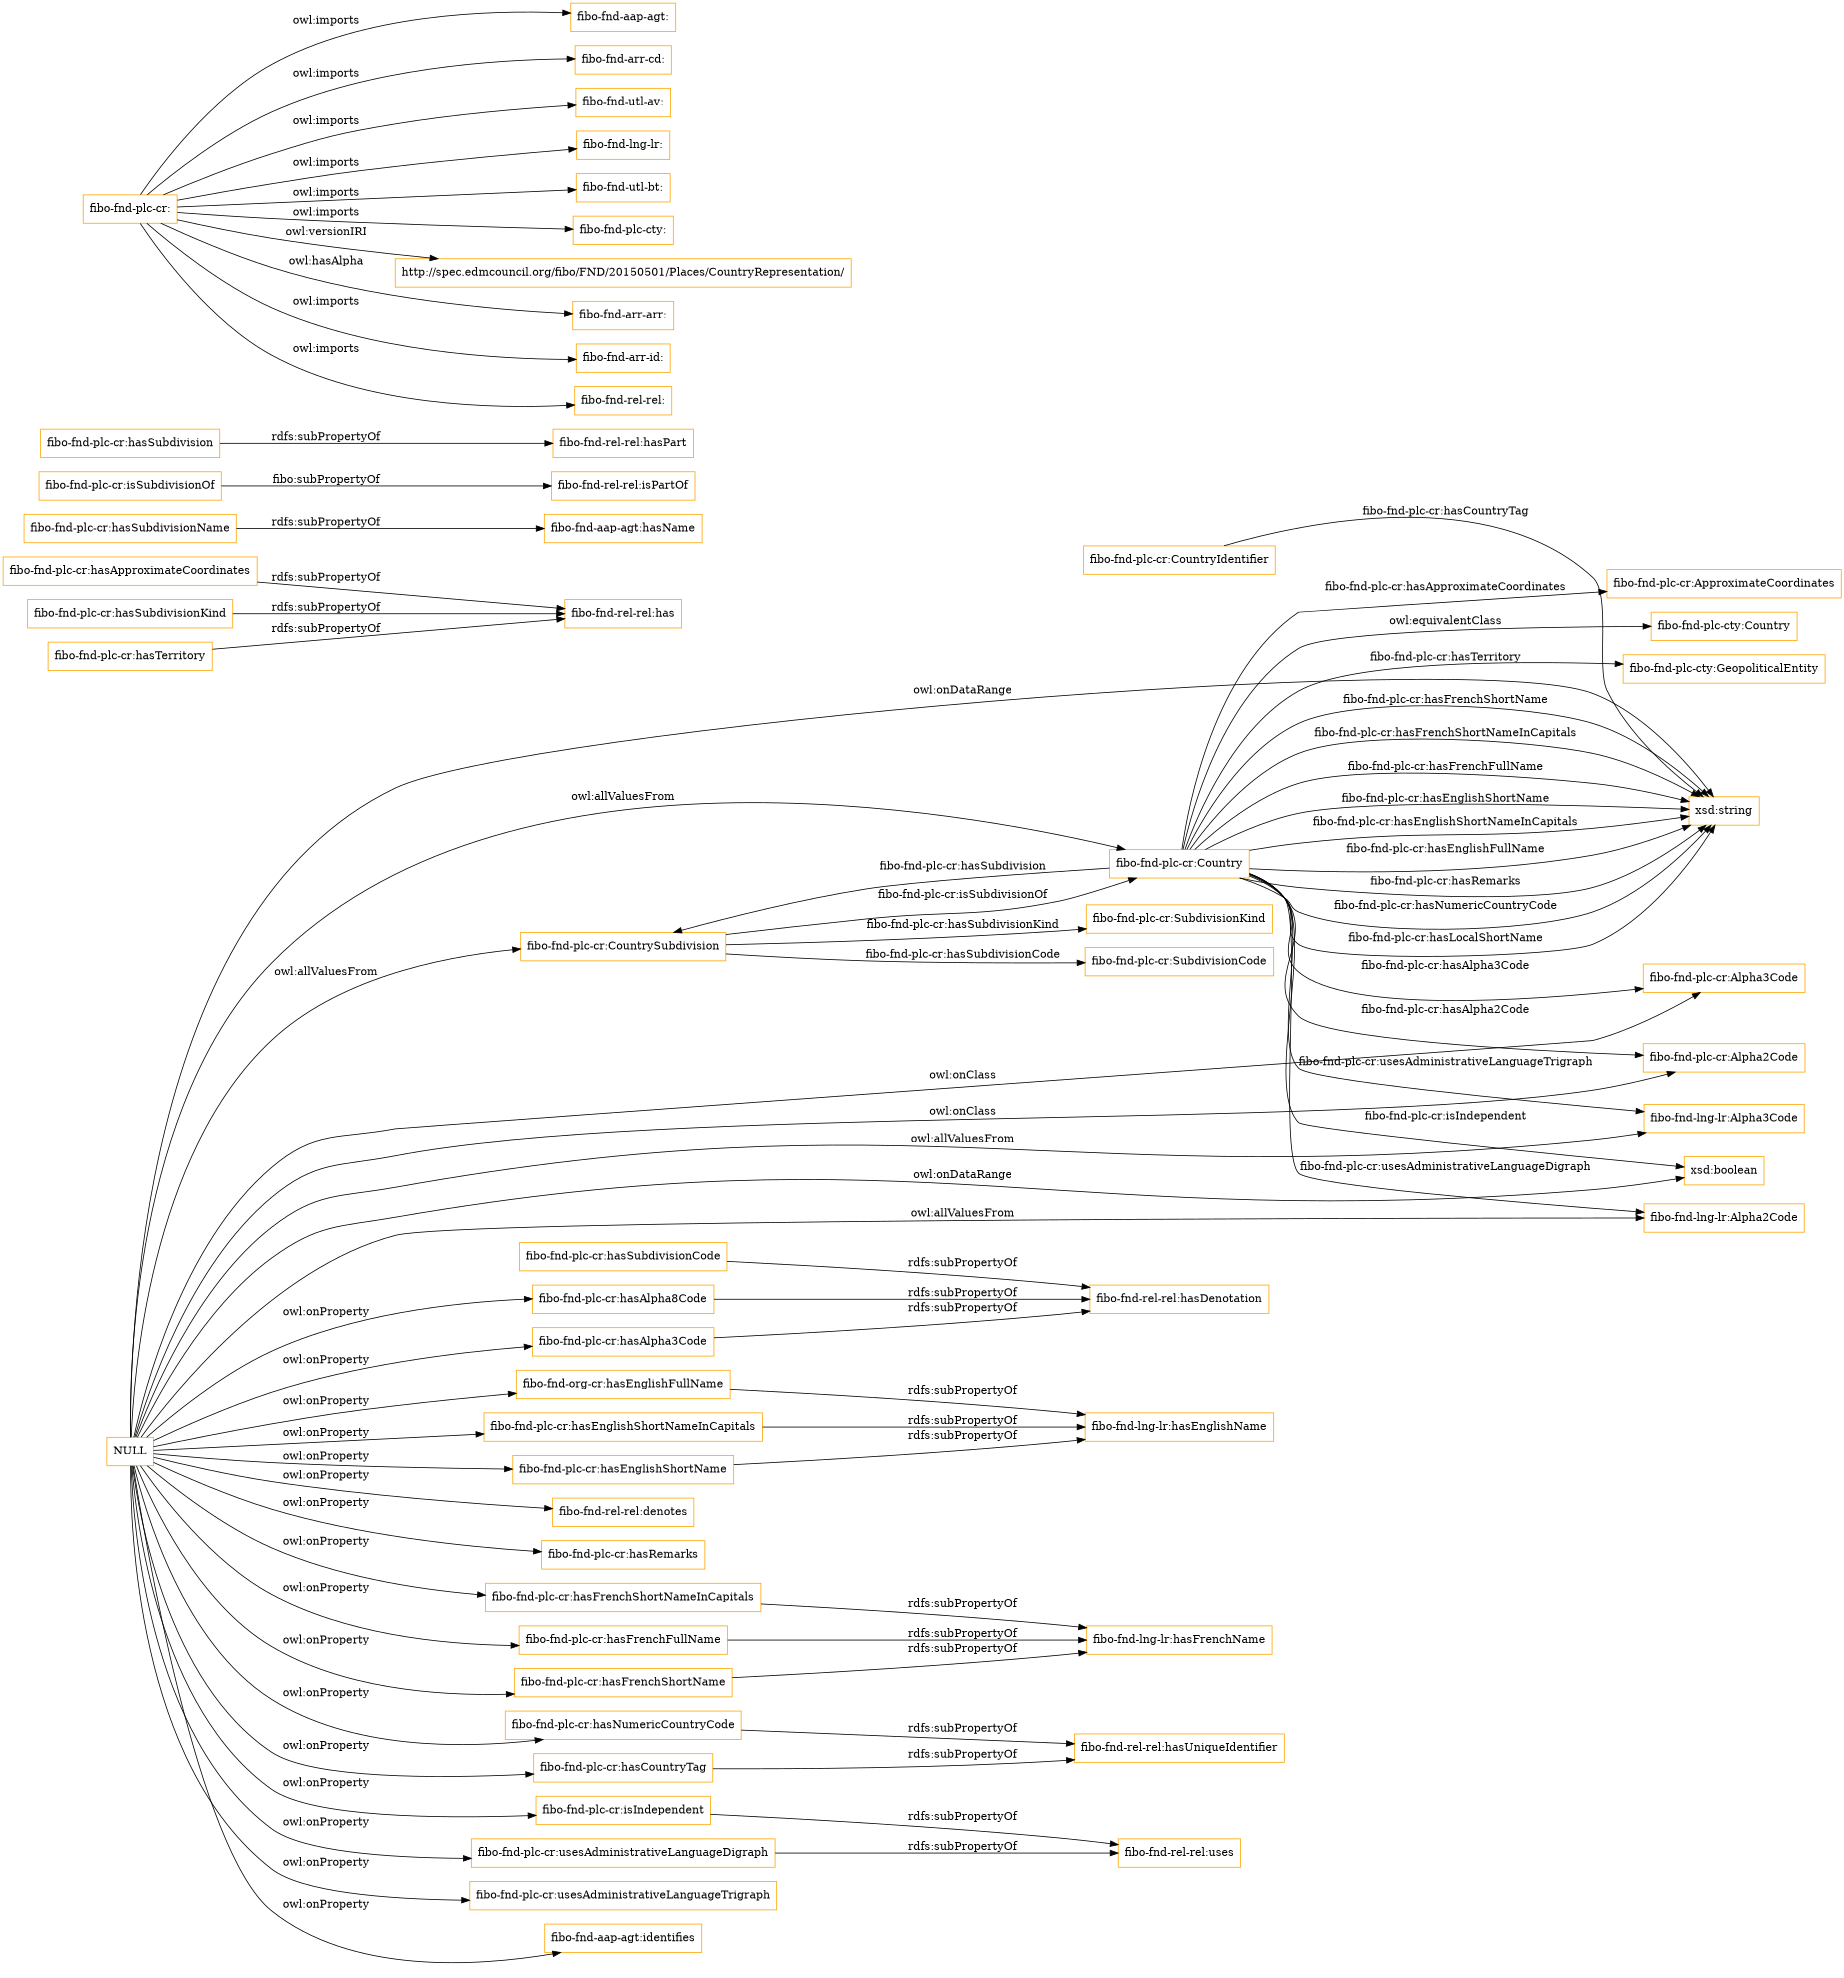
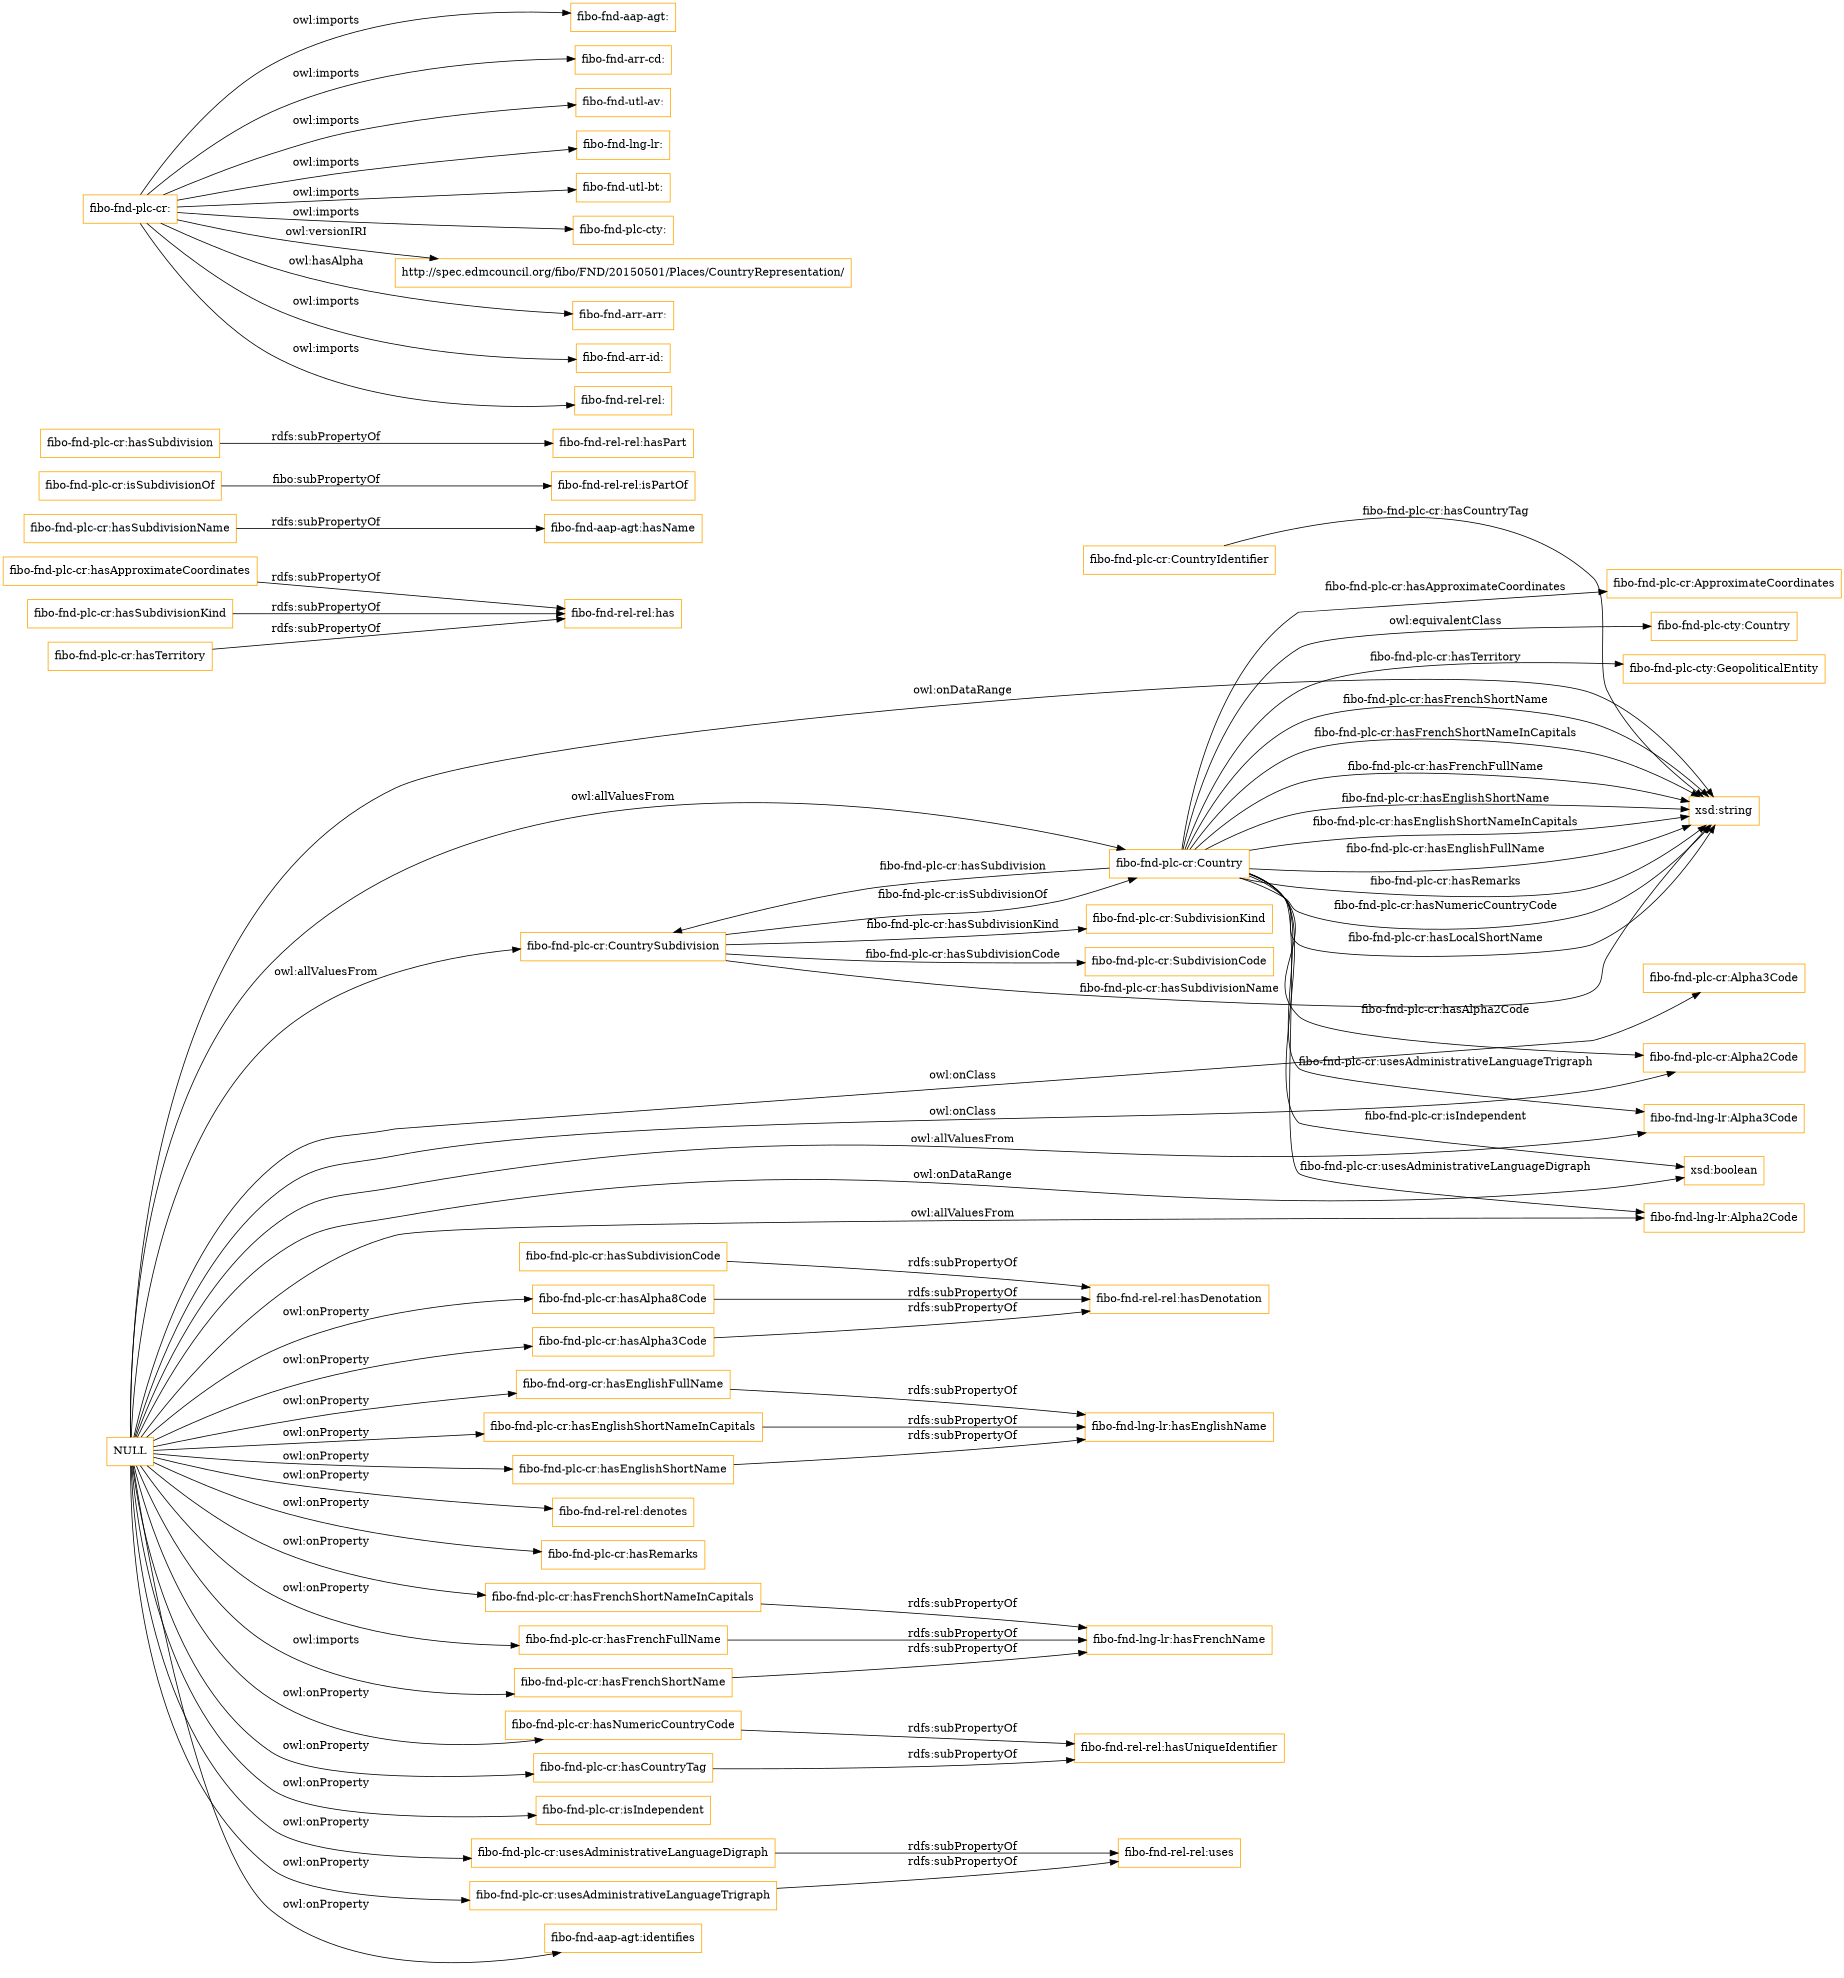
edge "fibo-fnd-plc-cr:Country" -> "fibo-fnd-plc-cr:Alpha3Code": removed, label "fibo-fnd-plc-cr:hasAlpha3Code"
edge "fibo-fnd-plc-cr:CountrySubdivision" -> "xsd:string": added, label "fibo-fnd-plc-cr:hasSubdivisionName"
edge "NULL" -> "fibo-fnd-plc-cr:hasFrenchShortName": label "owl:onProperty" -> "owl:imports"
edge "fibo-fnd-plc-cr:isIndependent" -> "fibo-fnd-rel-rel:uses": now "fibo-fnd-plc-cr:usesAdministrativeLanguageTrigraph" -> "fibo-fnd-rel-rel:uses"
